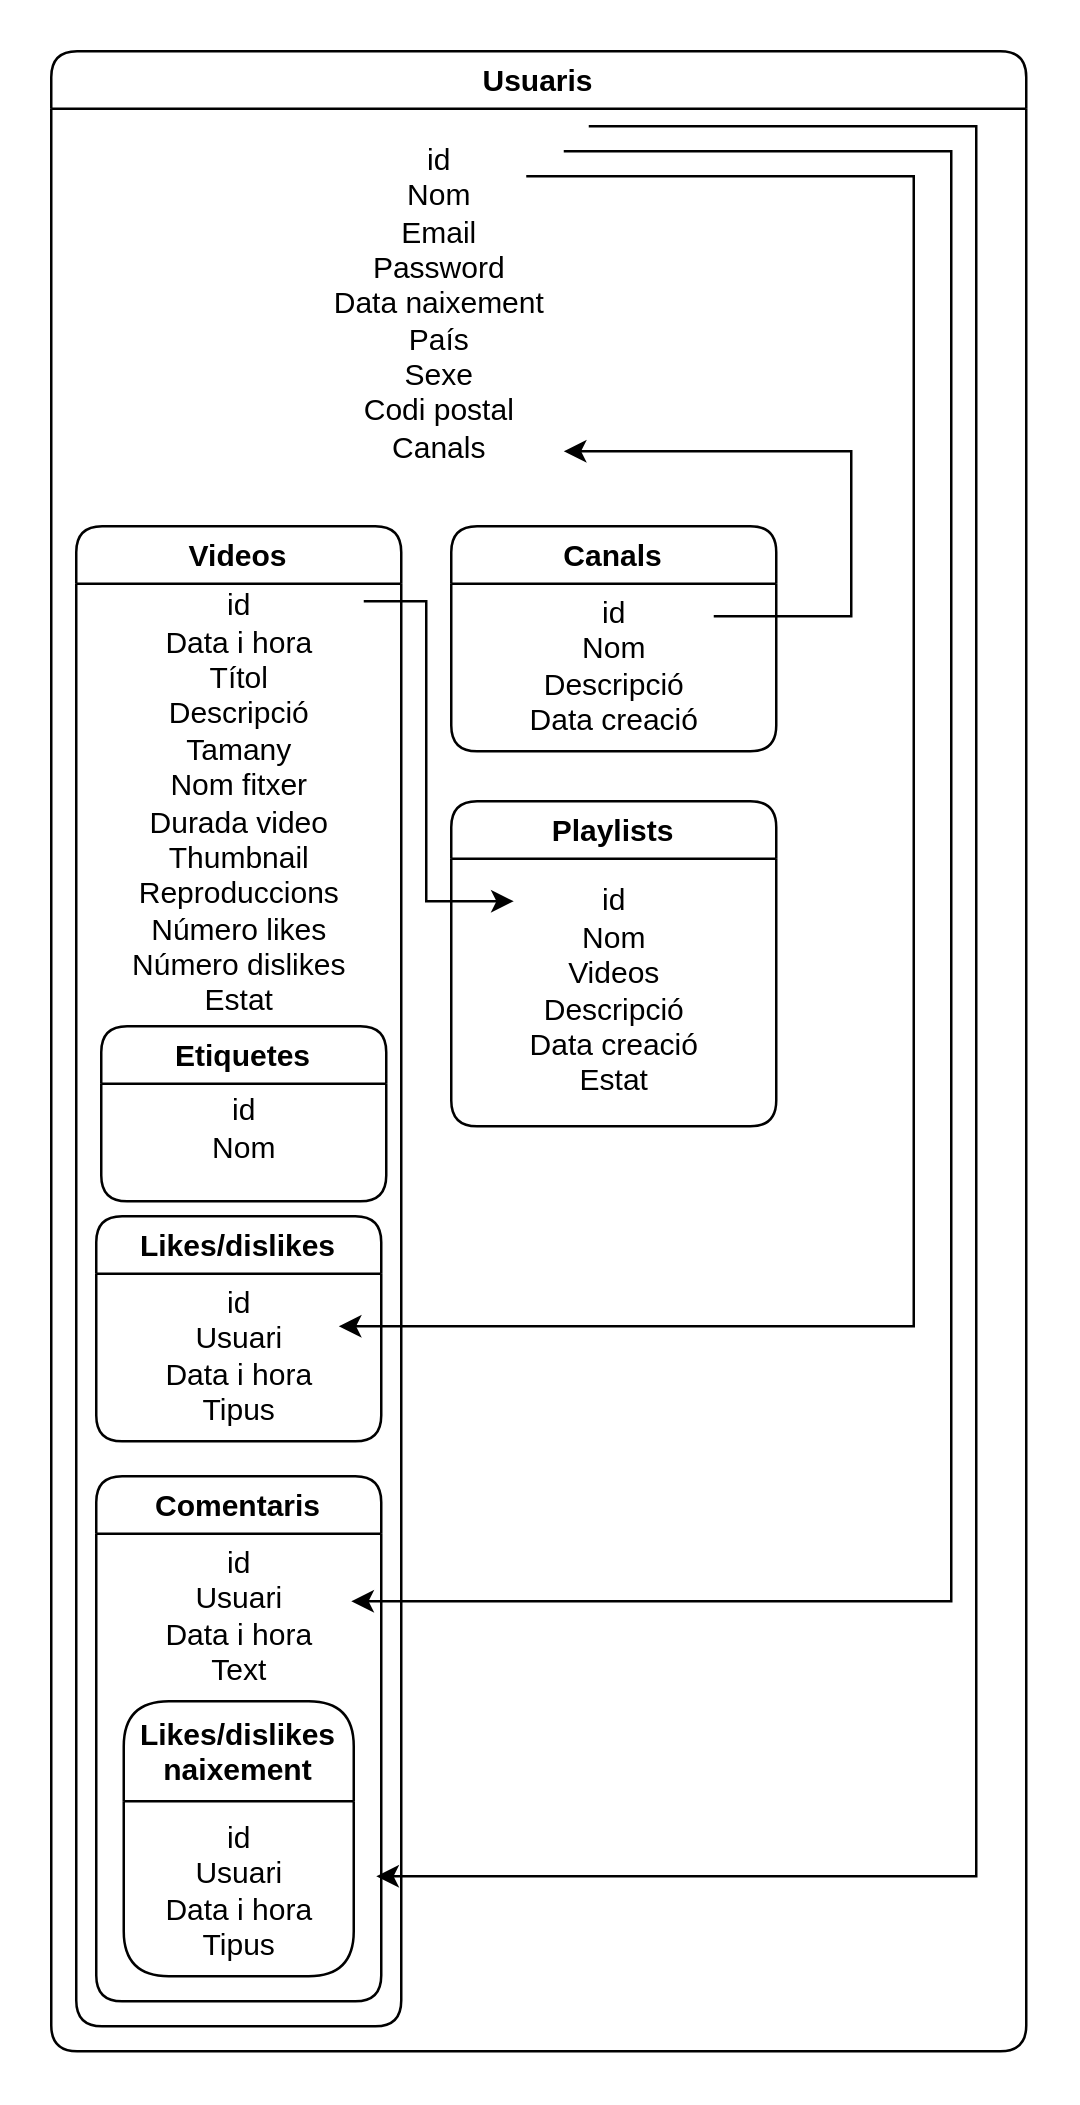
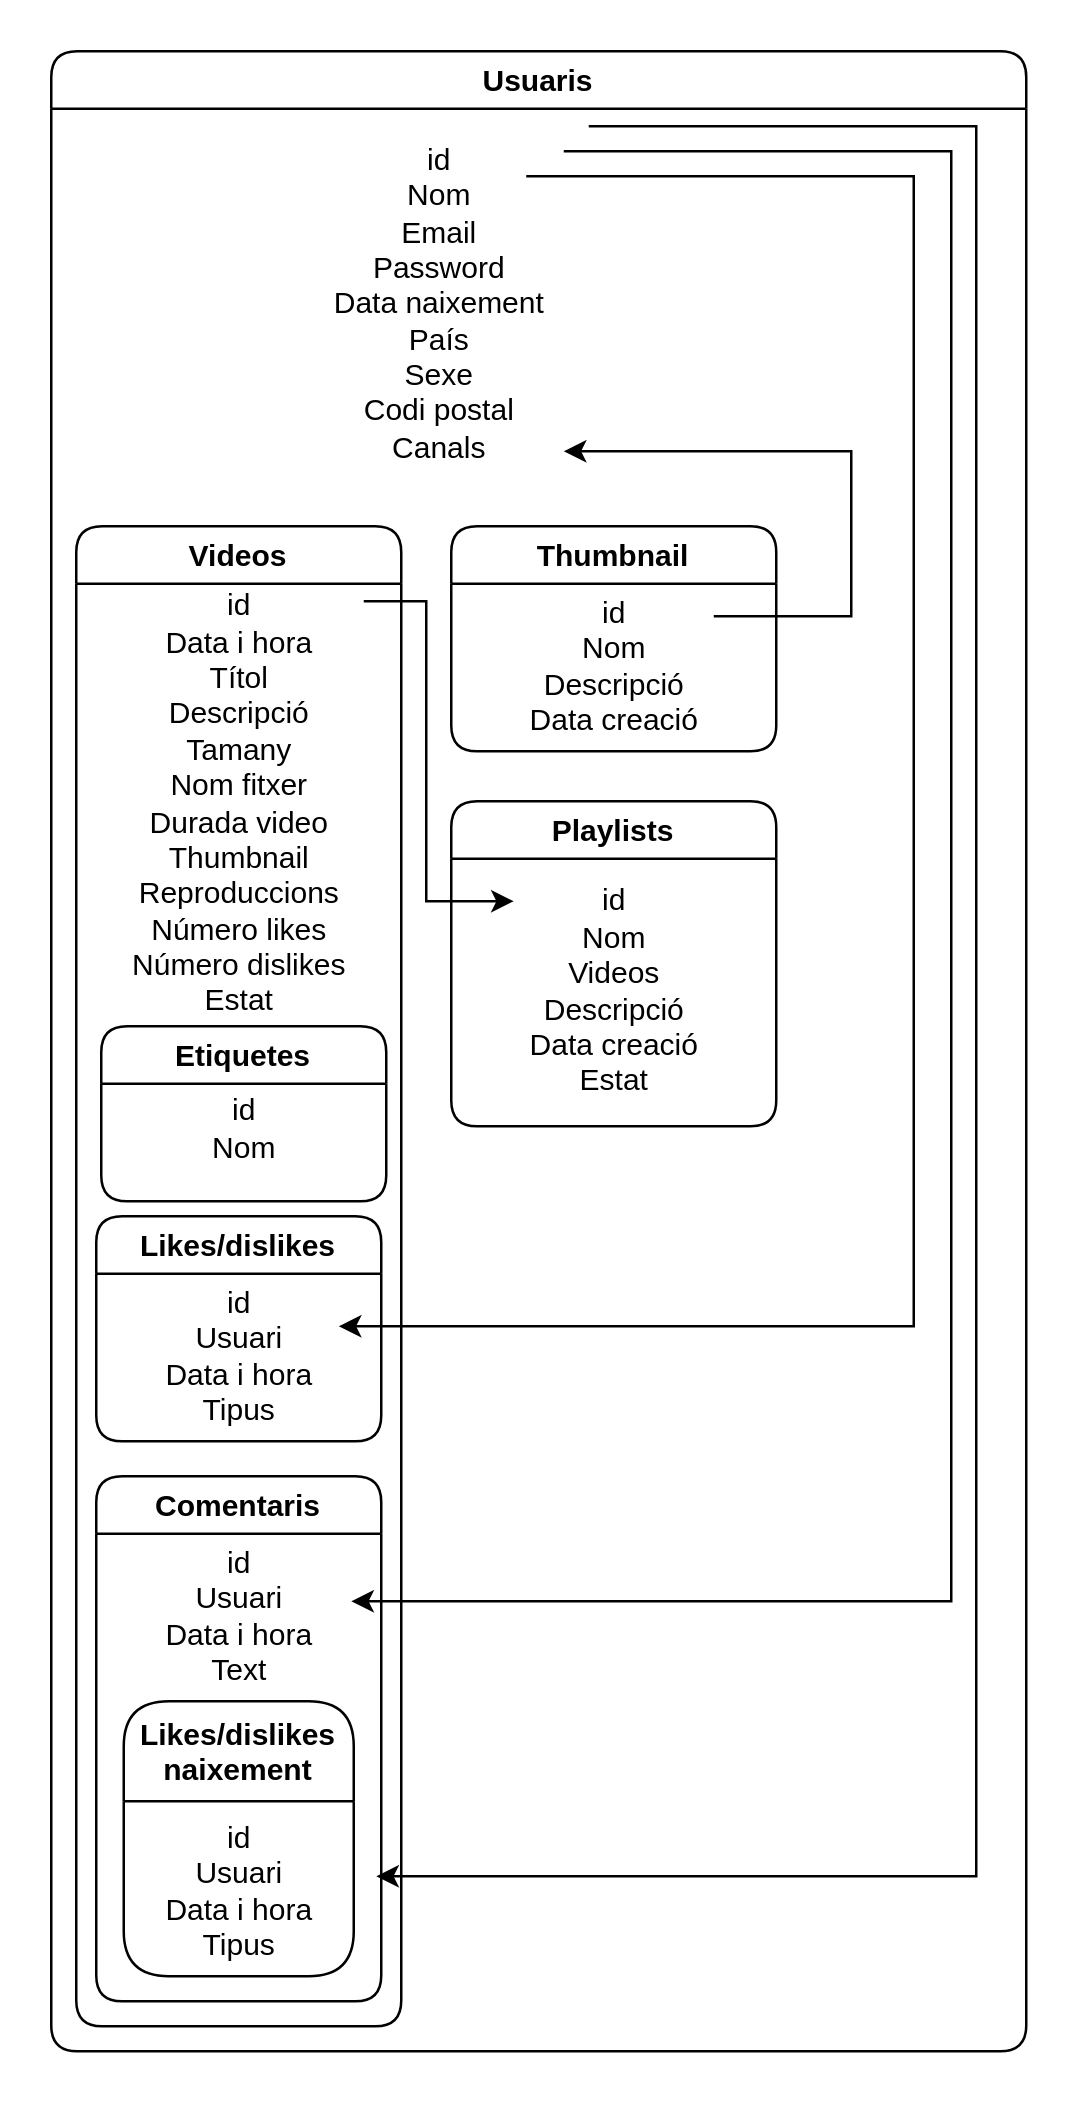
node "Canals": label "Canals" -> "Thumbnail"
